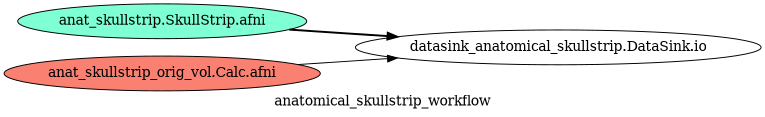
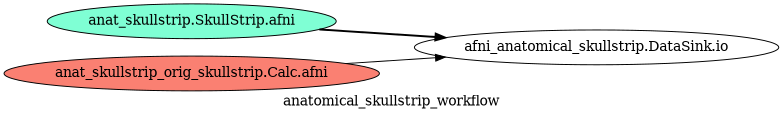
node "datasink_anatomical_skullstrip.DataSink.io": label "datasink_anatomical_skullstrip.DataSink.io" -> "afni_anatomical_skullstrip.DataSink.io"
node "anat_skullstrip_orig_vol.Calc.afni": label "anat_skullstrip_orig_vol.Calc.afni" -> "anat_skullstrip_orig_skullstrip.Calc.afni"
